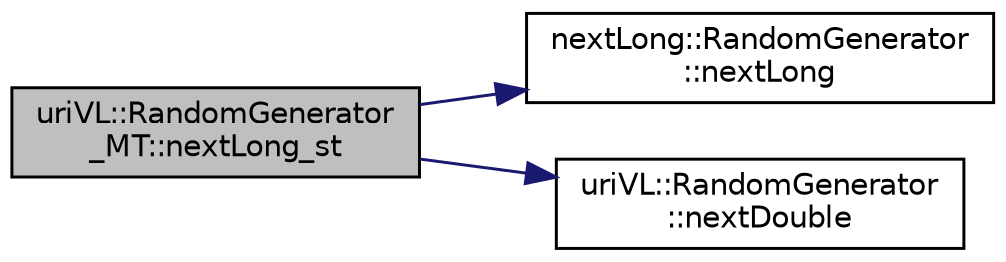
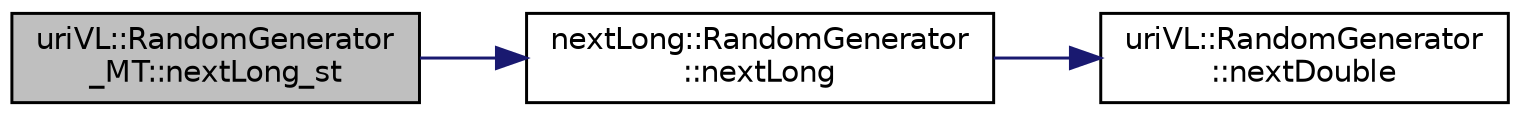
edge "uriVL::RandomGenerator _MT::nextLong_st" -> "uriVL::RandomGenerator ::nextDouble": now "nextLong::RandomGenerator ::nextLong" -> "uriVL::RandomGenerator ::nextDouble"
